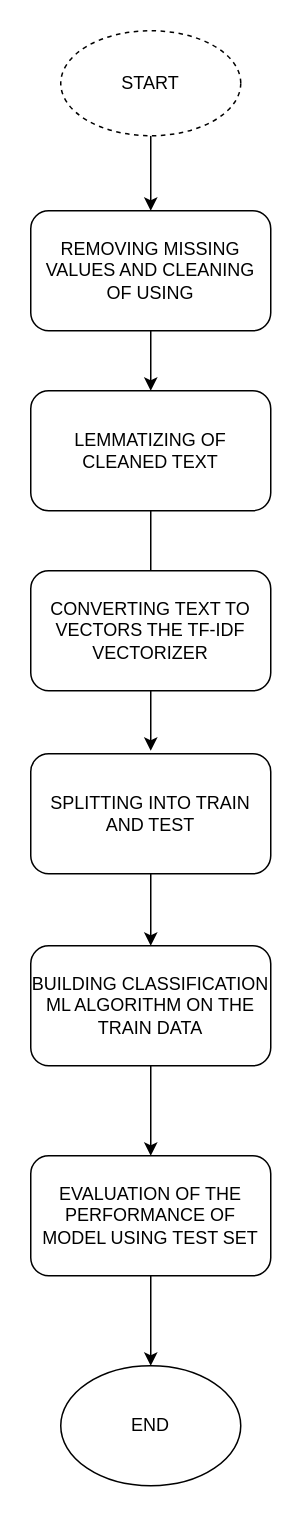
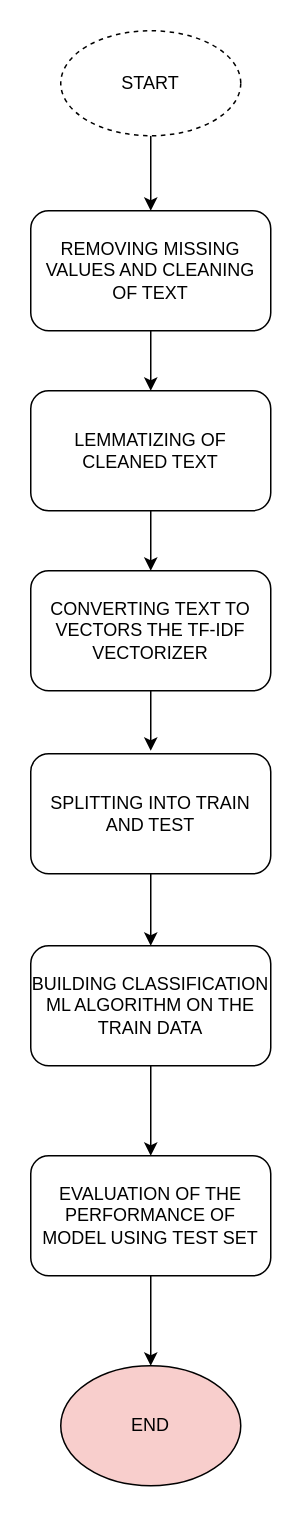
node "REMOVING MISSING VALUES AND CLEANING OF USING": label "REMOVING MISSING VALUES AND CLEANING OF USING" -> "REMOVING MISSING VALUES AND CLEANING OF TEXT"
edge "LEMMATIZING OF CLEANED TEXT" -- "CONVERTING TEXT TO VECTORS THE TF-IDF VECTORIZER": arrowhead none -> classic
node "END": fillcolor #ffffff -> #f8cecc
